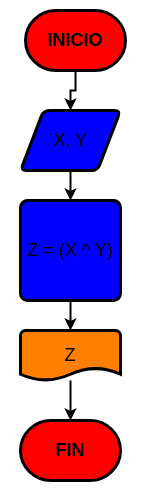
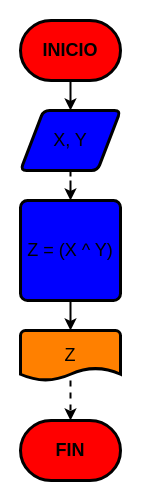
node "INICIO": moved (76, 41) -> (71, 51)
edge "X, Y" -> "Z = (X ^ Y)": style solid -> dashed
edge "Z" -> "FIN": style solid -> dashed
